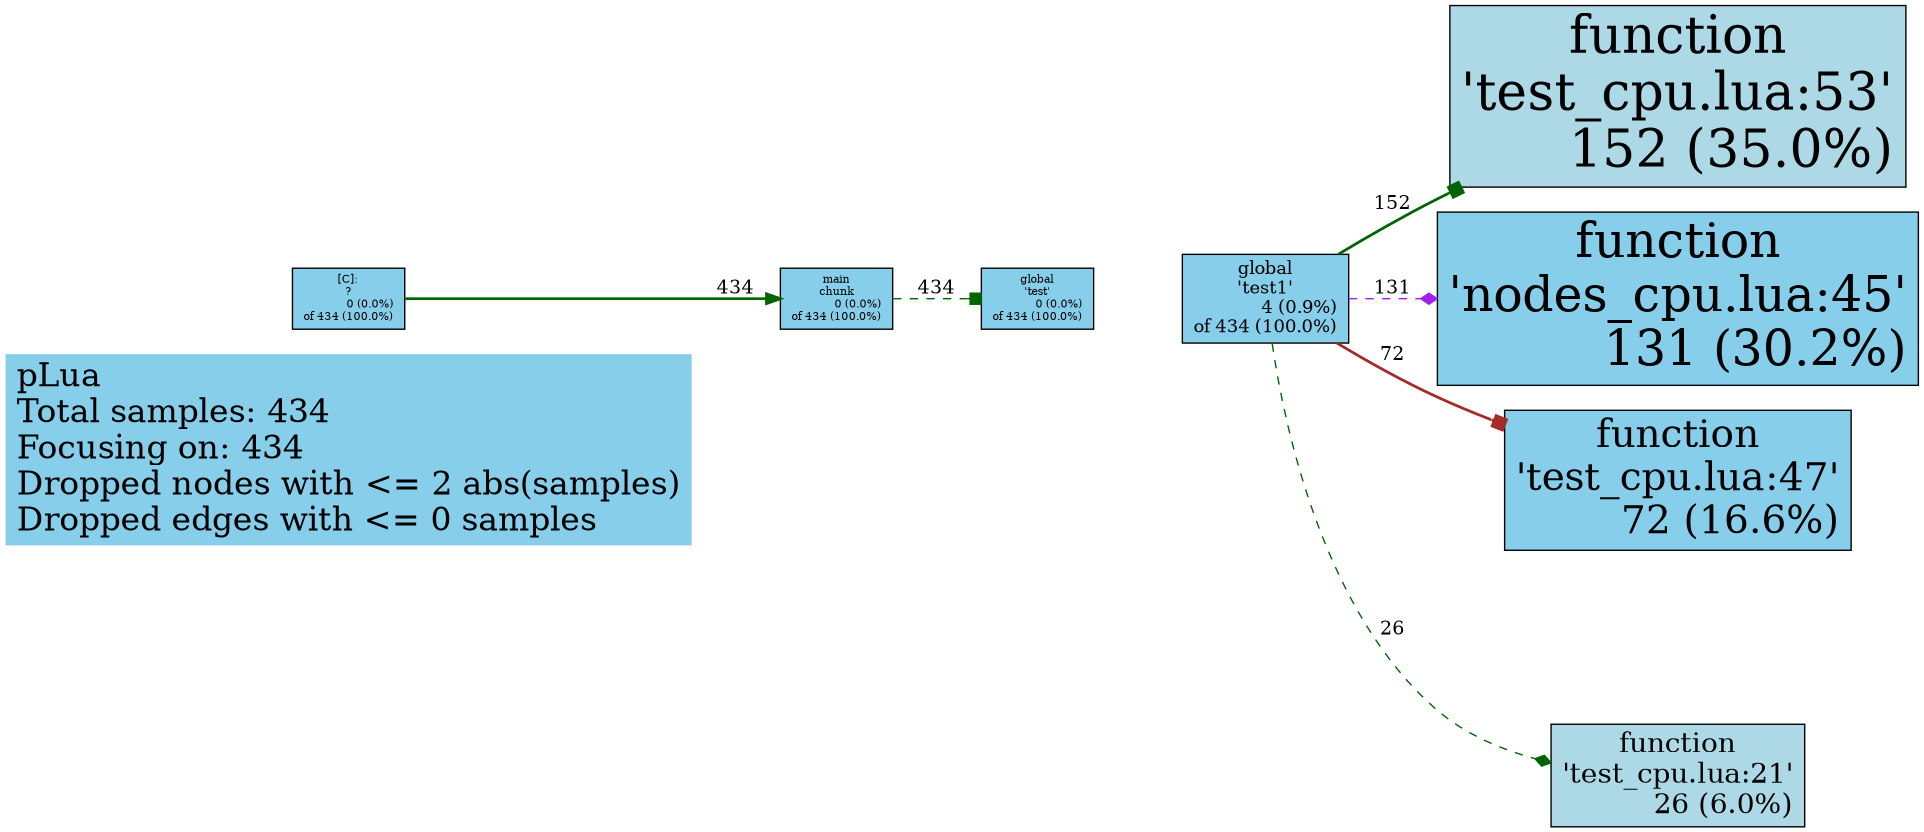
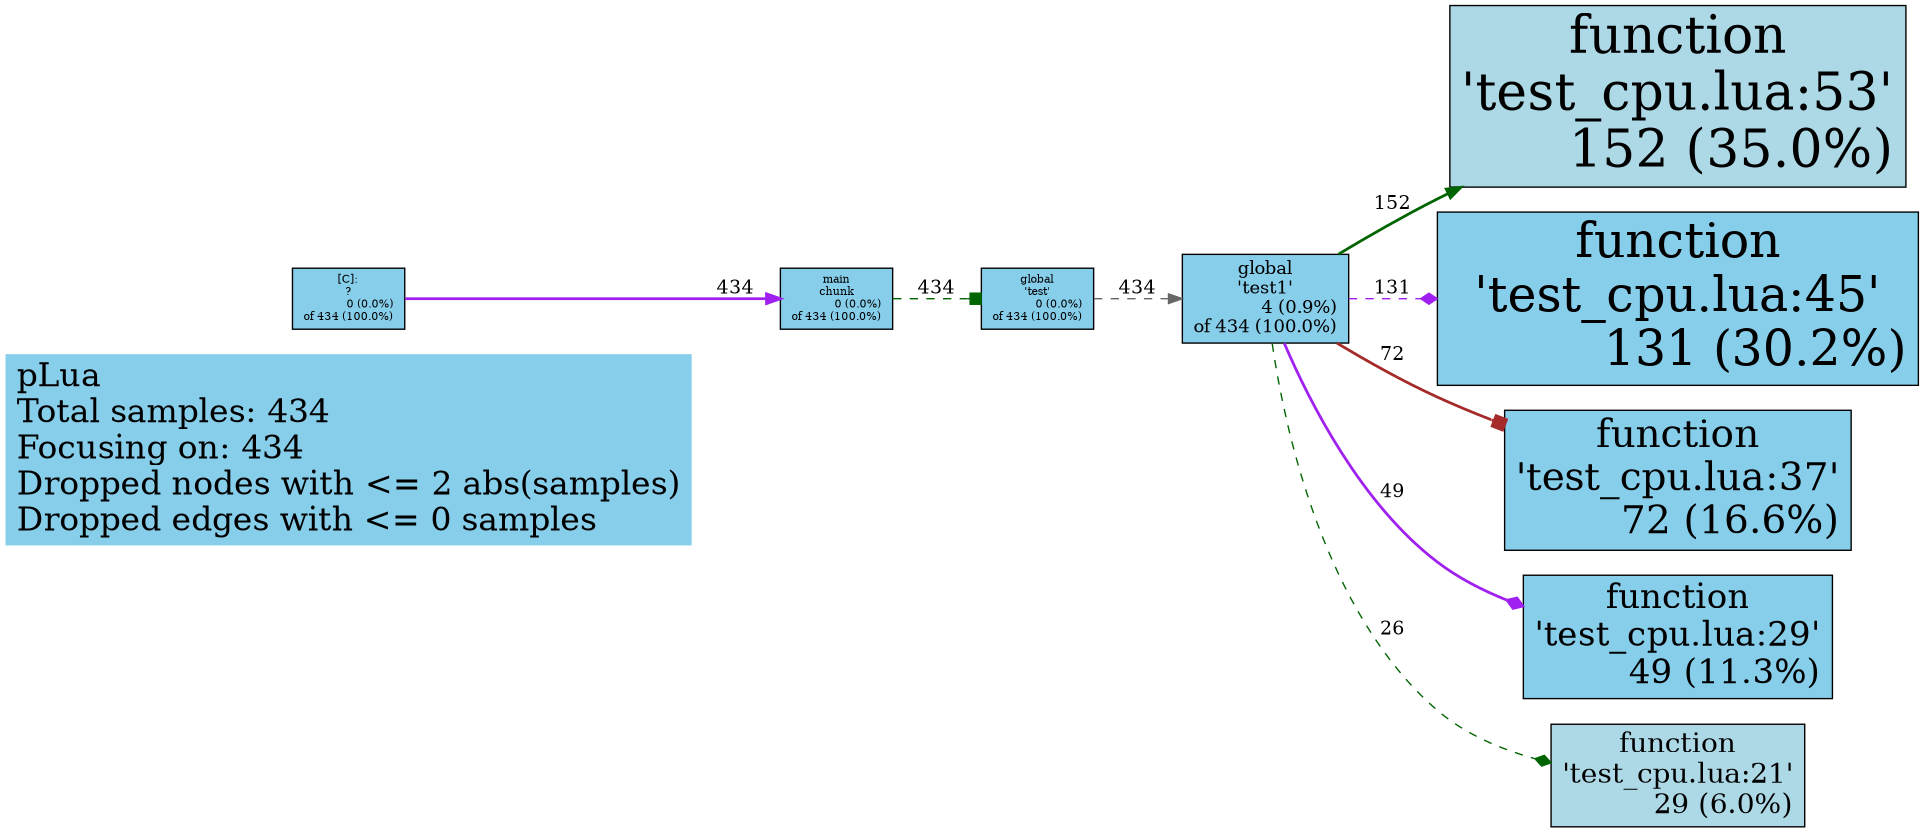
edge "global 'test1' 4 (0.9%) of 434 (100.0%)" -> "function 'test_cpu.lua:53' 152 (35.0%)": arrowhead box -> normal
edge "[C]: ? 0 (0.0%) of 434 (100.0%)" -> "main chunk 0 (0.0%) of 434 (100.0%)": color darkgreen -> purple
edge "global 'test' 0 (0.0%) of 434 (100.0%)" -> "global 'test1' 4 (0.9%) of 434 (100.0%)": added, label "434"
node "function 'nodes_cpu.lua:45' 131 (30.2%)": label "function 'nodes_cpu.lua:45' 131 (30.2%)" -> "function 'test_cpu.lua:45' 131 (30.2%)"
node "function 'test_cpu.lua:47' 72 (16.6%)": label "function 'test_cpu.lua:47' 72 (16.6%)" -> "function 'test_cpu.lua:37' 72 (16.6%)"
node "function 'test_cpu.lua:29' 49 (11.3%)": added
node "function 'test_cpu.lua:21' 26 (6.0%)": label "function 'test_cpu.lua:21' 26 (6.0%)" -> "function 'test_cpu.lua:21' 29 (6.0%)"
